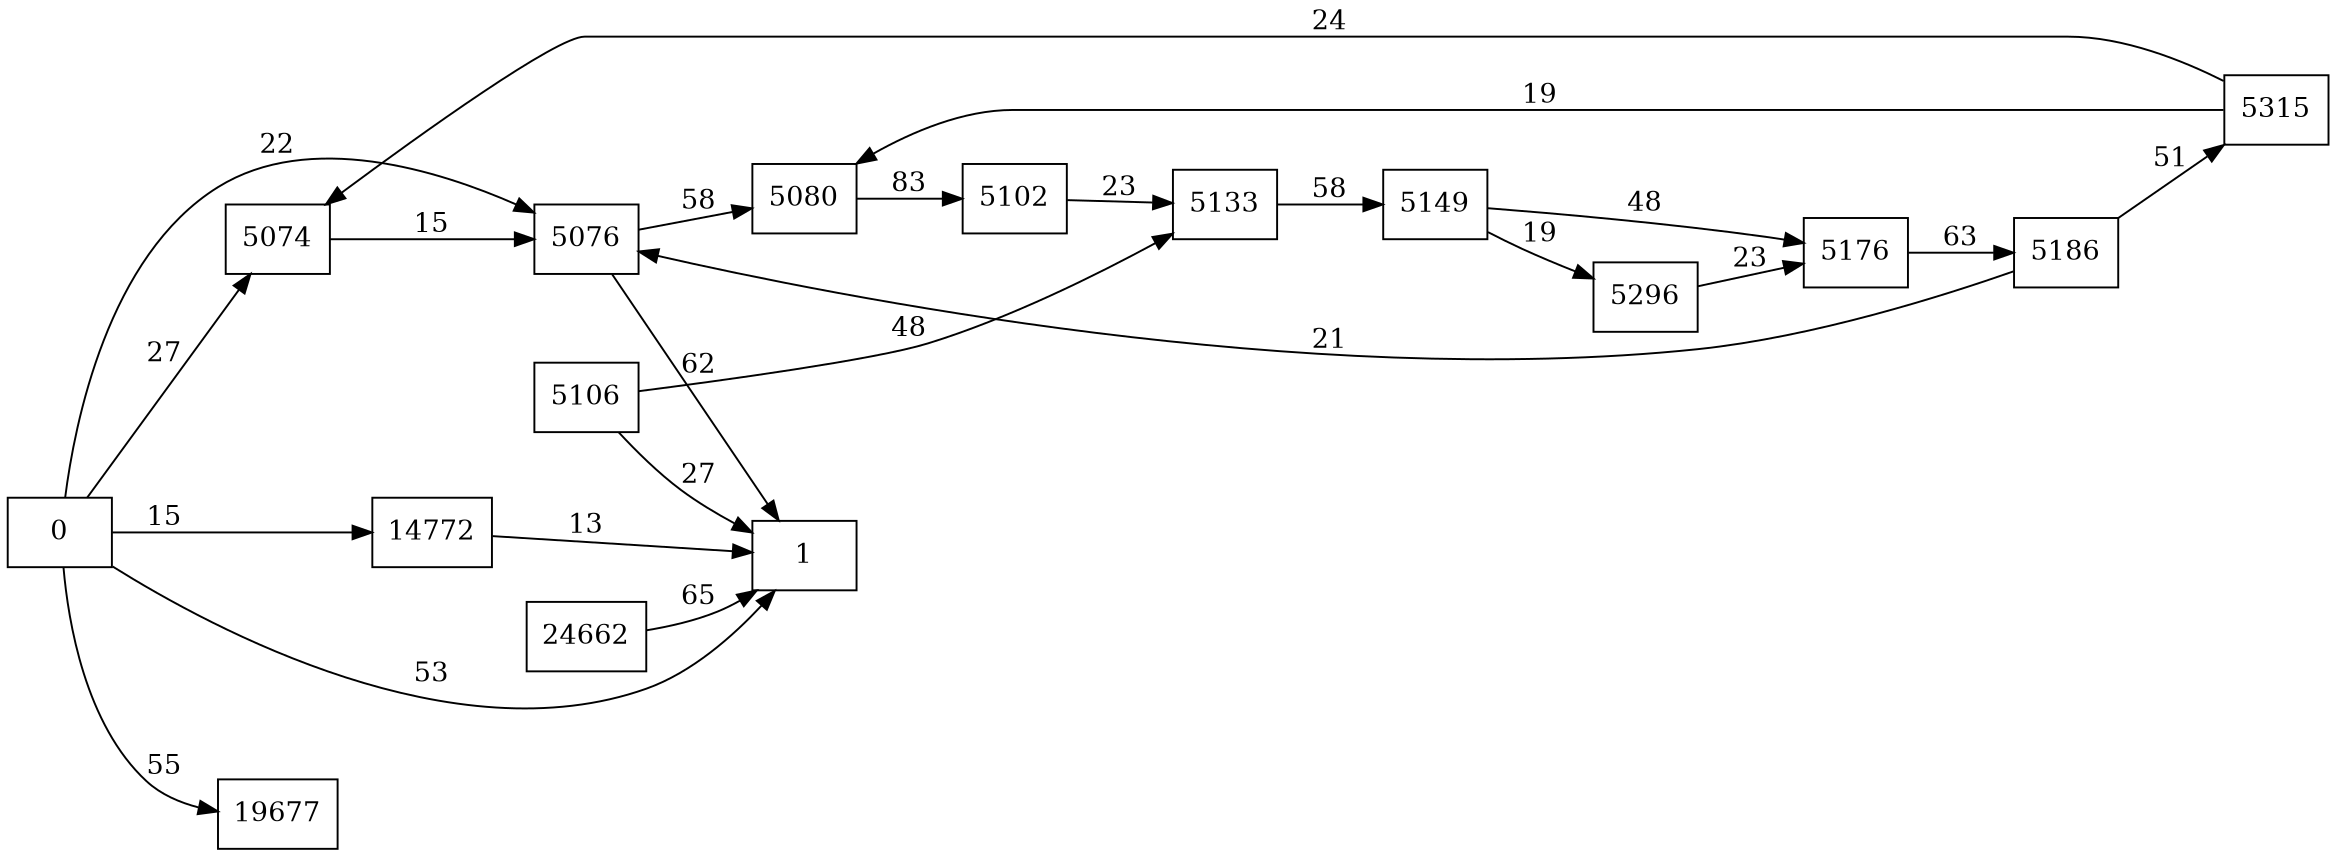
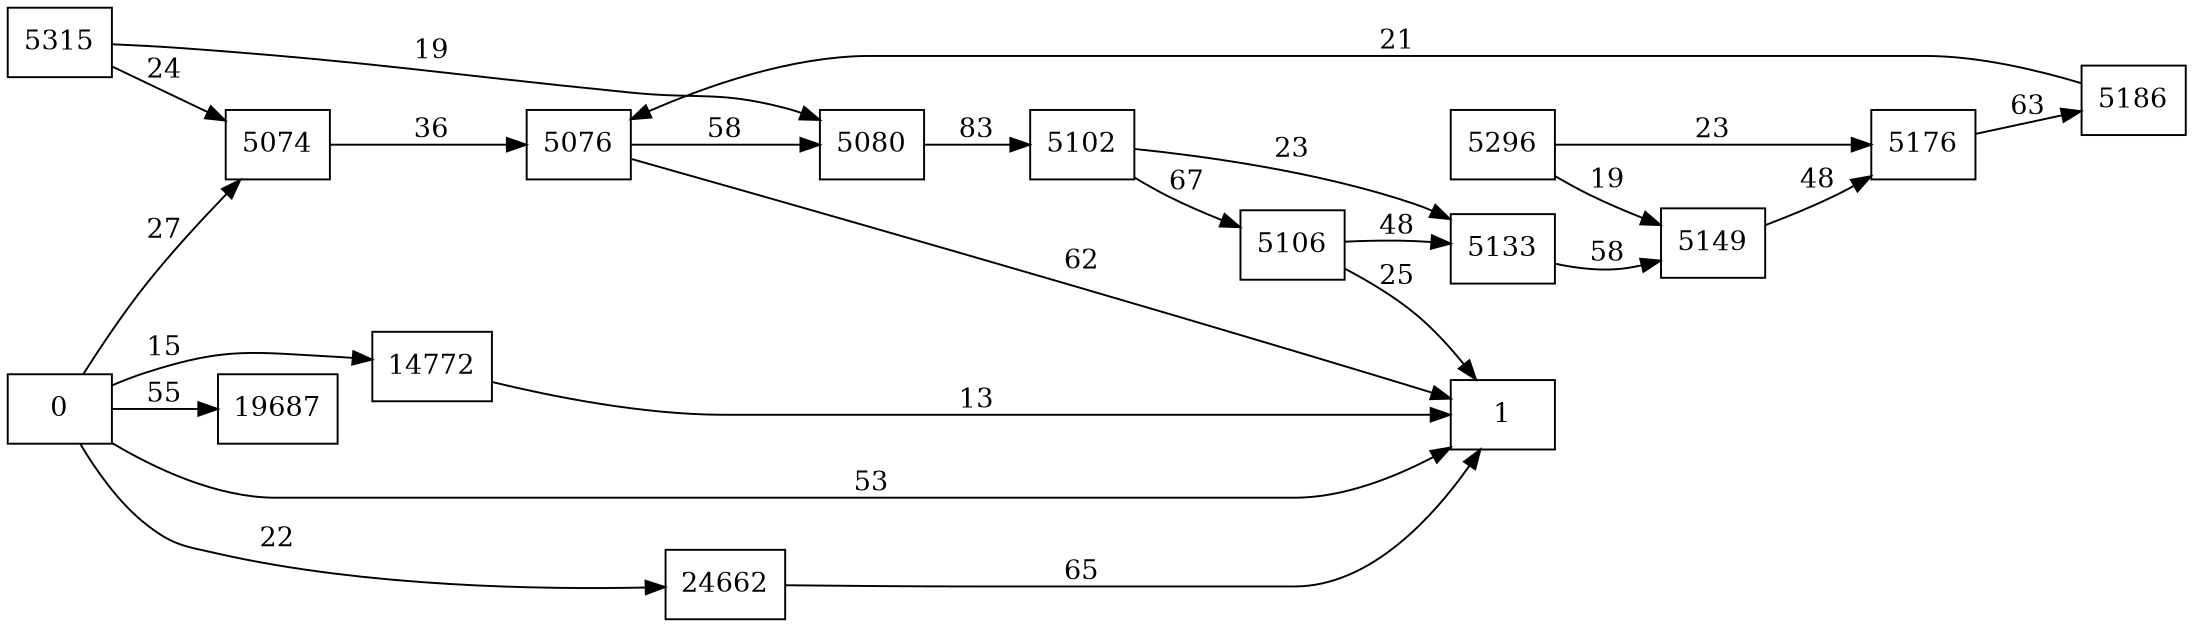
edge "5186" -> "5315": removed, label "51"
edge "0" -> "5076": now "0" -> "24662"
edge "5102" -> "5106": added, label "67"
edge "5074" -> "5076": label "15" -> "36"
edge "5149" -> "5296": reversed
edge "5106" -> "1": label "27" -> "25"
node "19677": label "19677" -> "19687"
